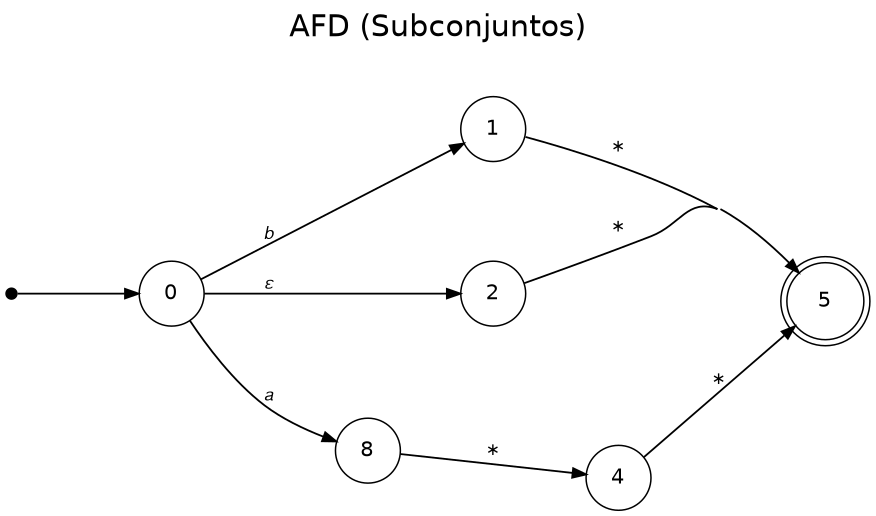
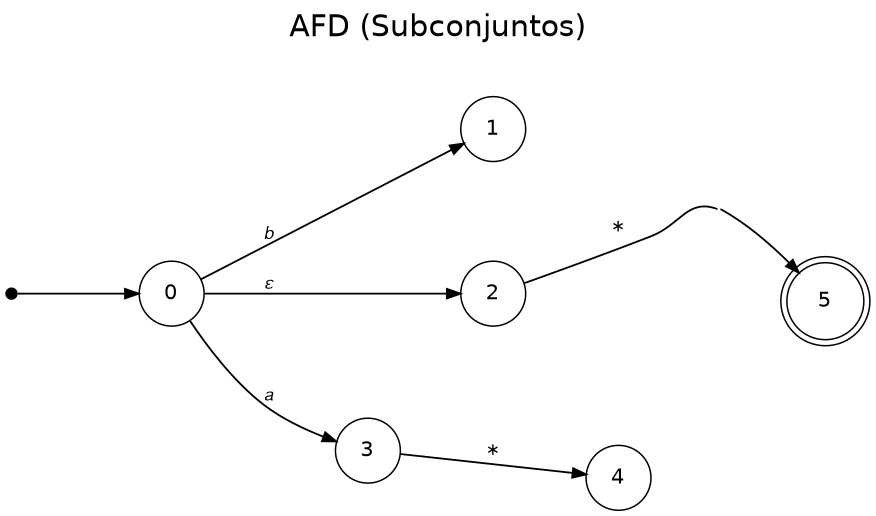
edge "1" -> "5": removed, label "∗"
edge "4" -> "5": removed, label "∗"
node "8": label "8" -> "3"
